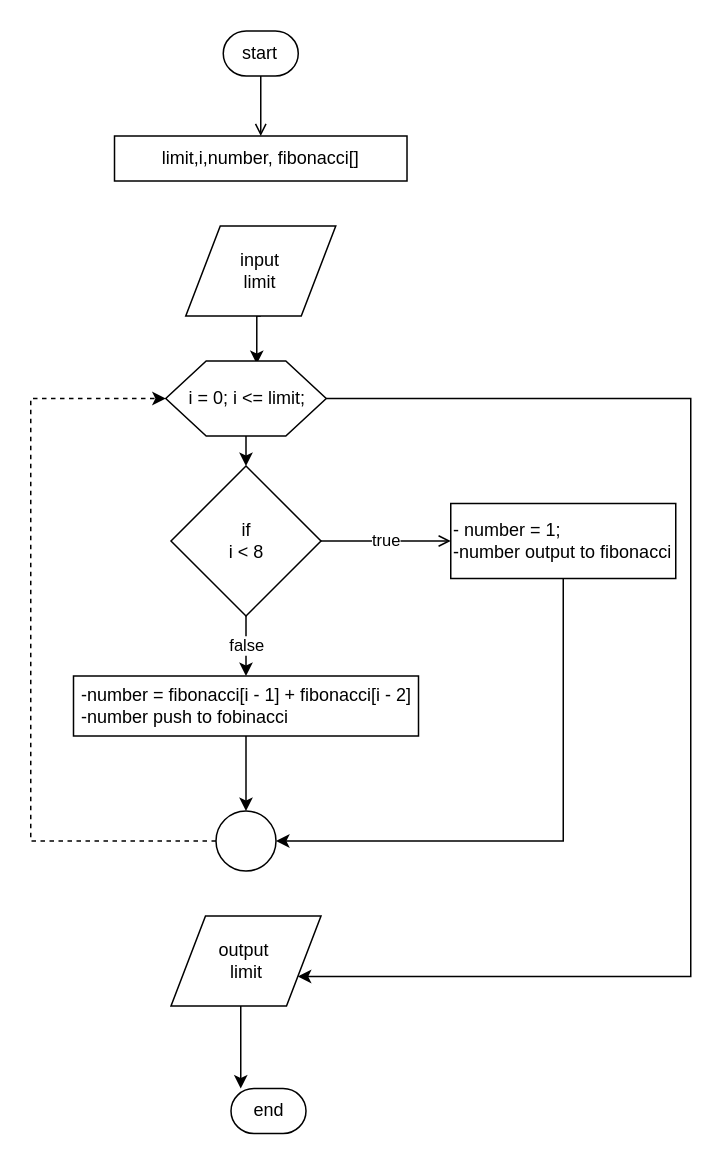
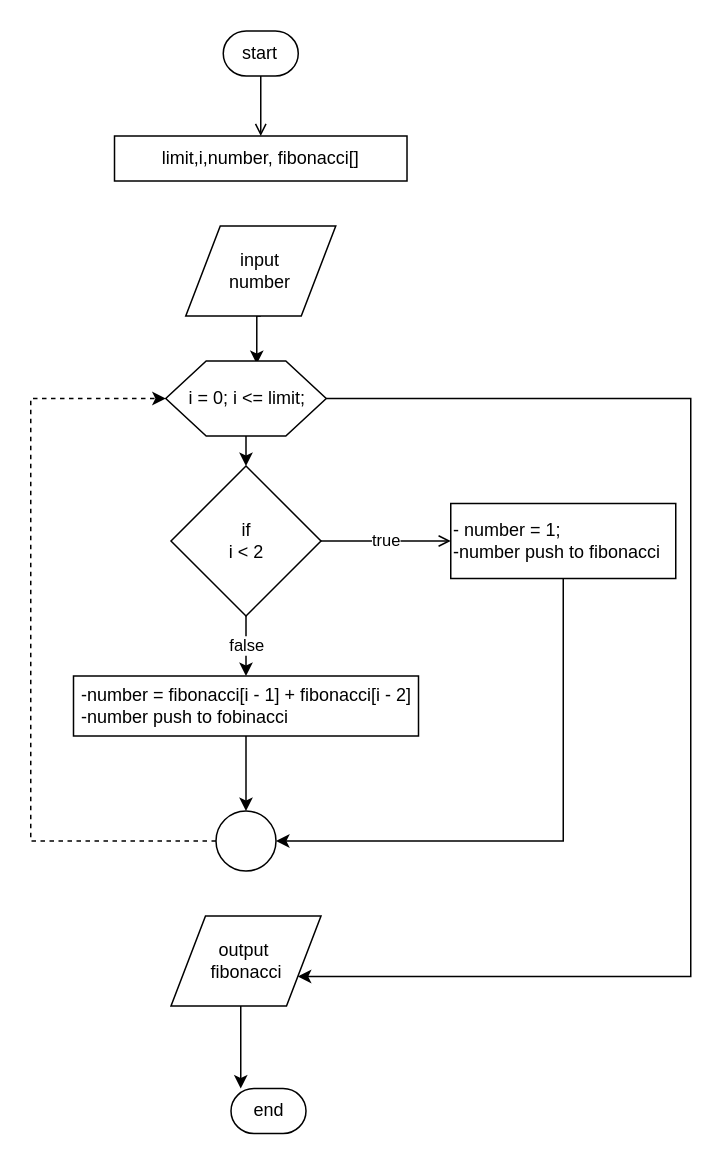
node "input limit": label "input limit" -> "input number"
node "if i < 8": label "if i < 8" -> "if i < 2"
node "- number = 1; -number output to fibonacci": label "- number = 1; -number output to fibonacci" -> "- number = 1; -number push to fibonacci"
node "output limit": label "output limit" -> "output fibonacci"
